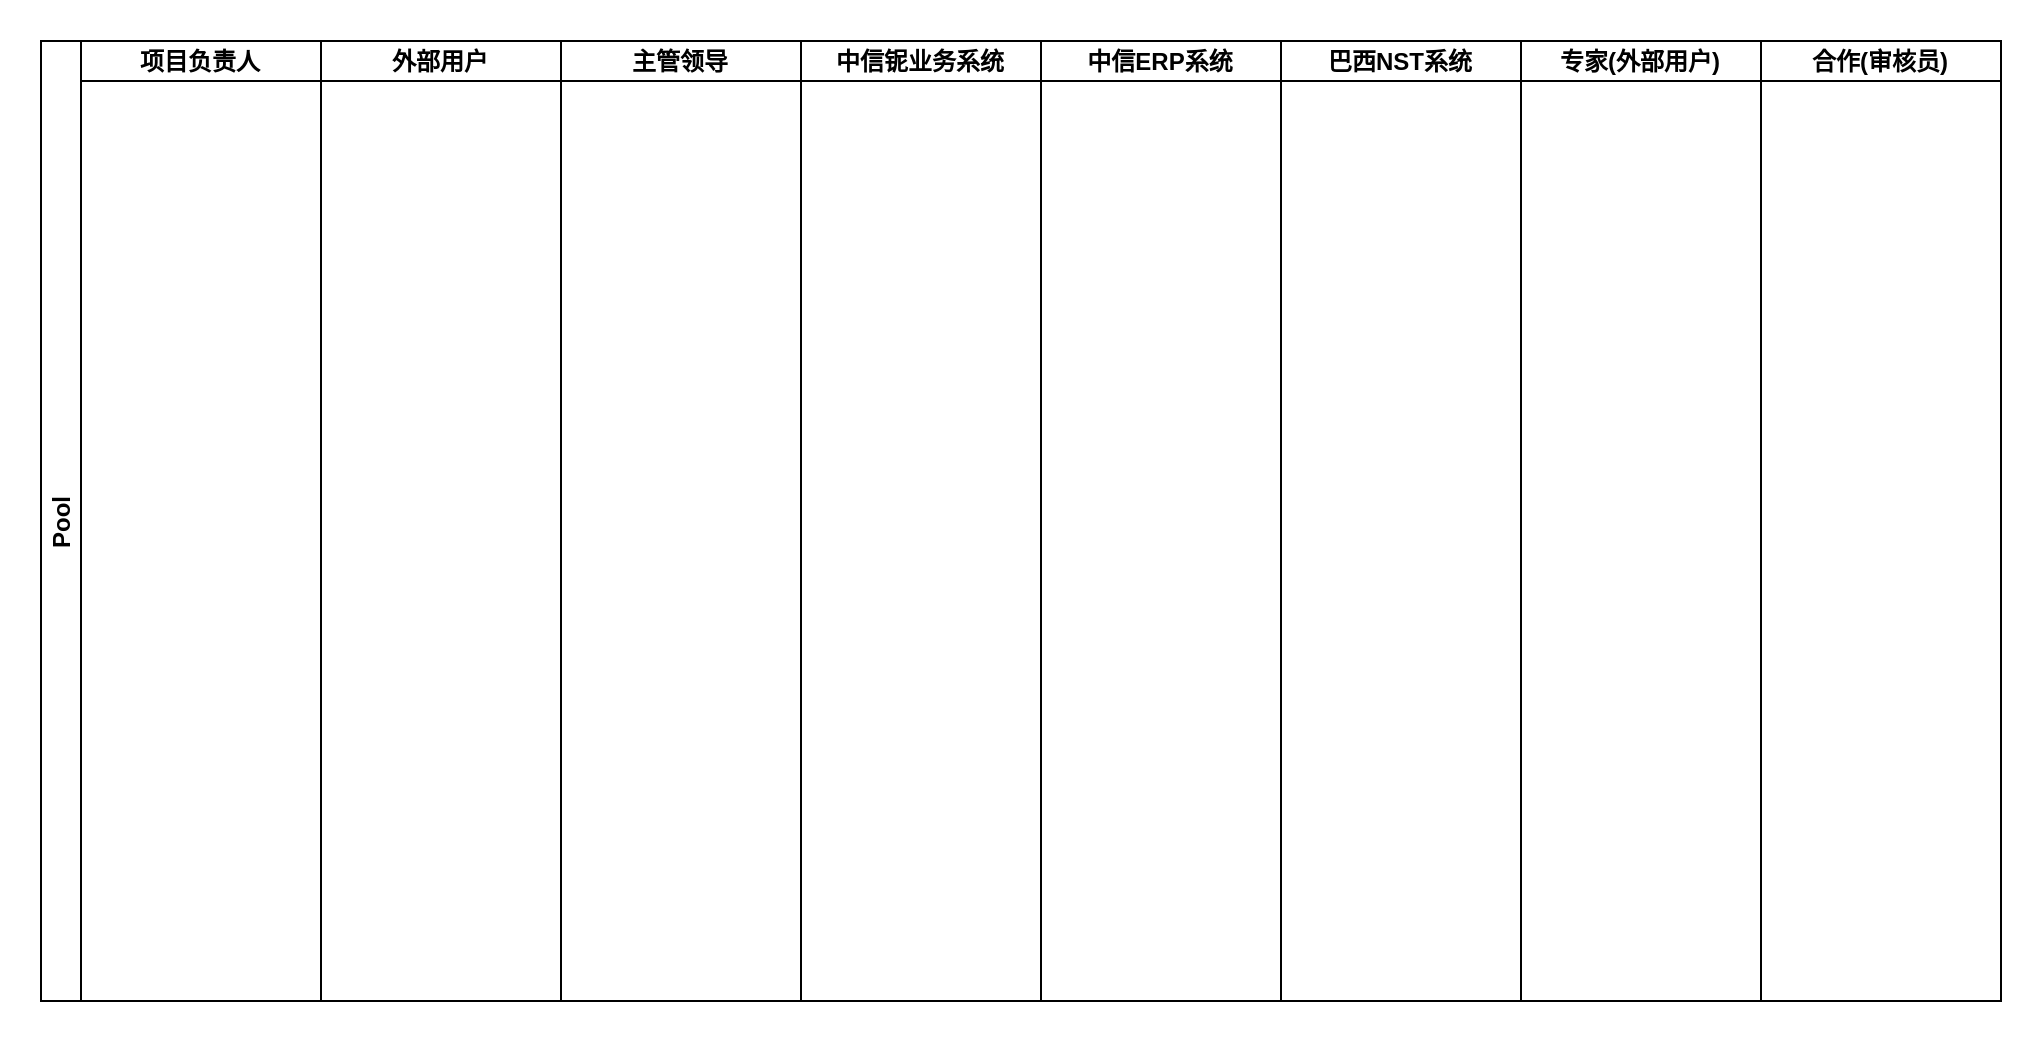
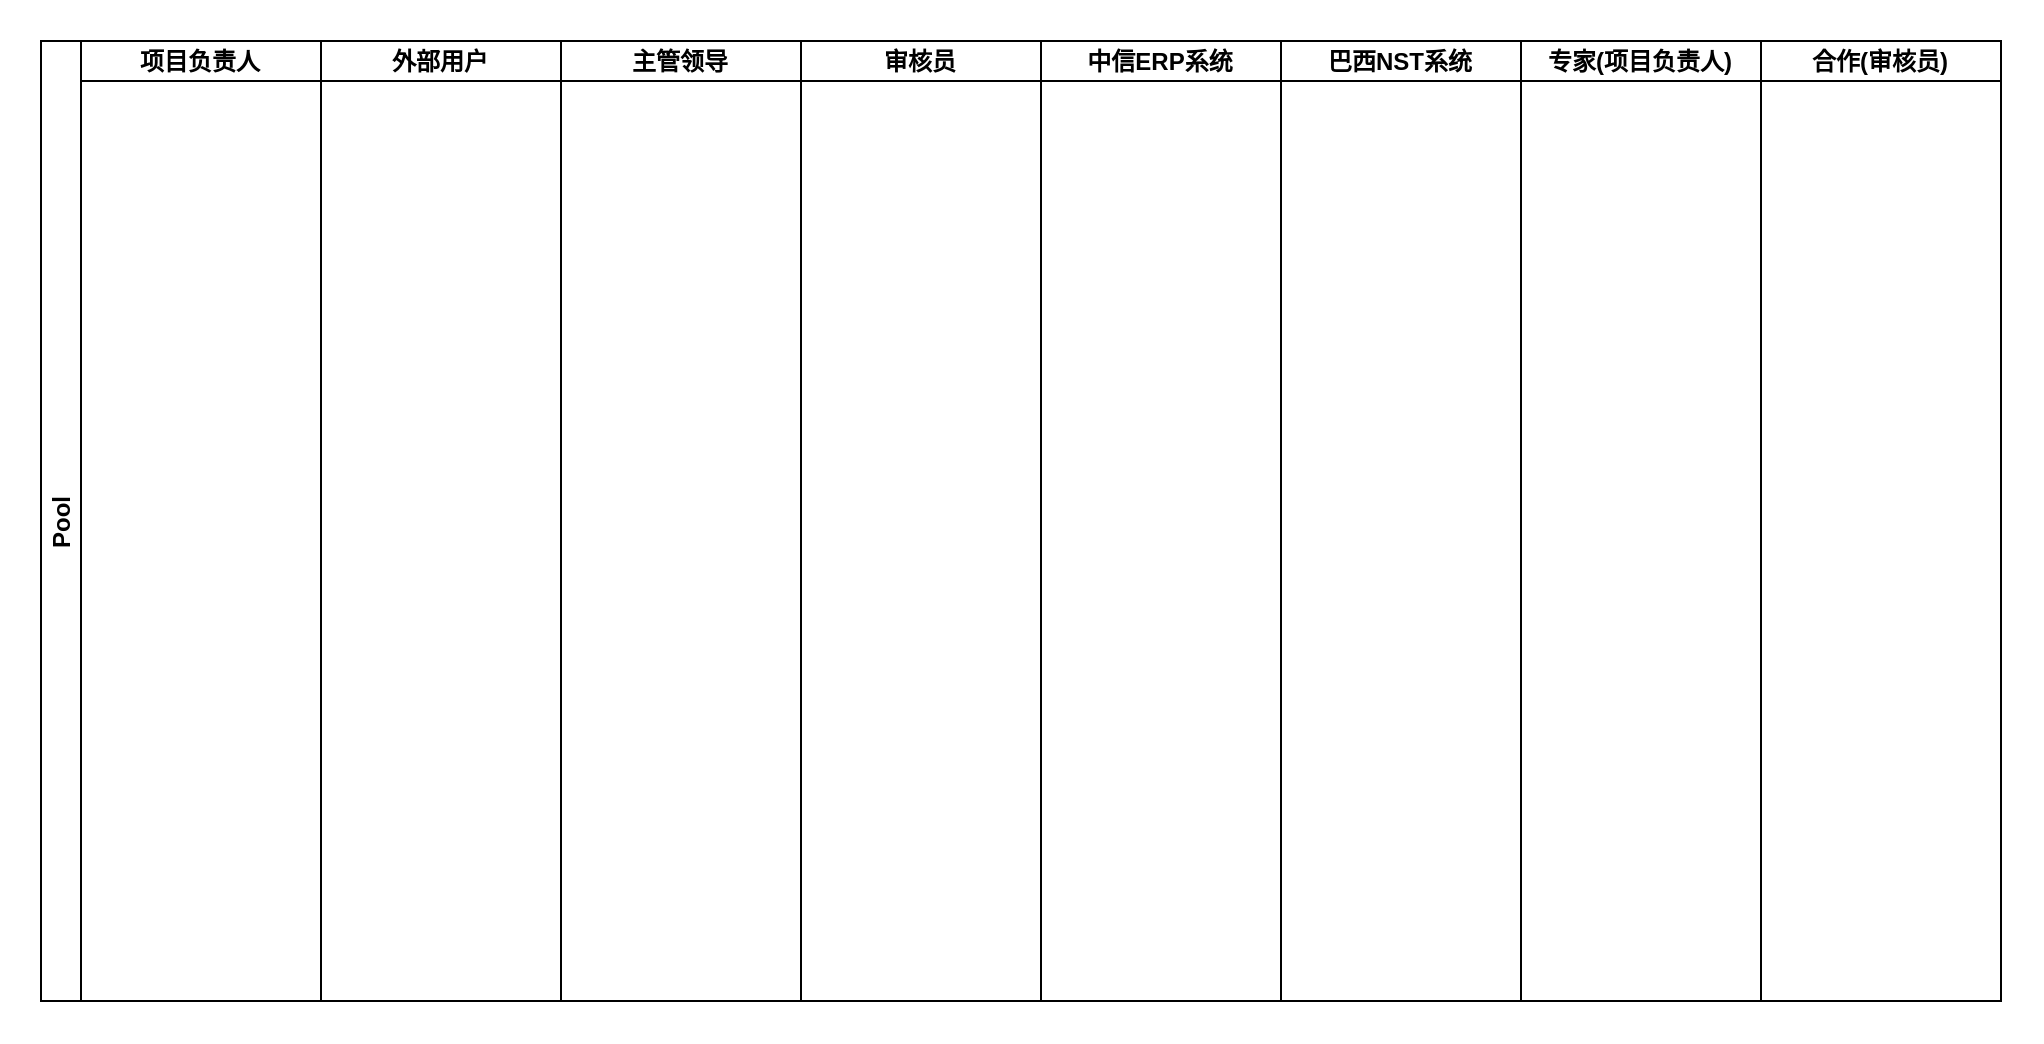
node "中信铌业务系统": label "中信铌业务系统" -> "审核员"
node "专家(外部用户)": label "专家(外部用户)" -> "专家(项目负责人)"
